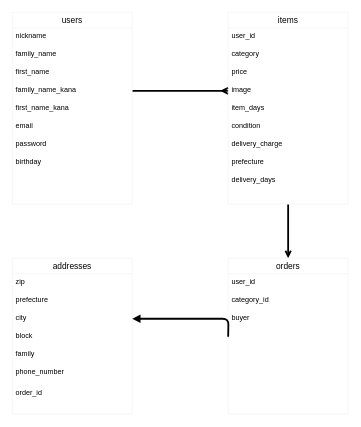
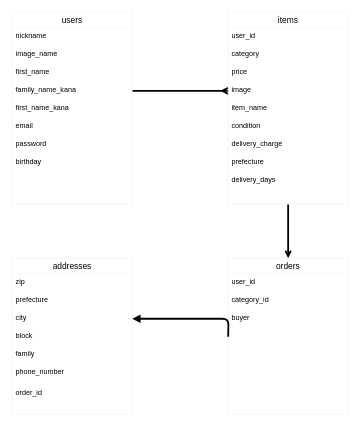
node "family_name": label "family_name" -> "image_name"
node "item_days": label "item_days" -> "item_name"
